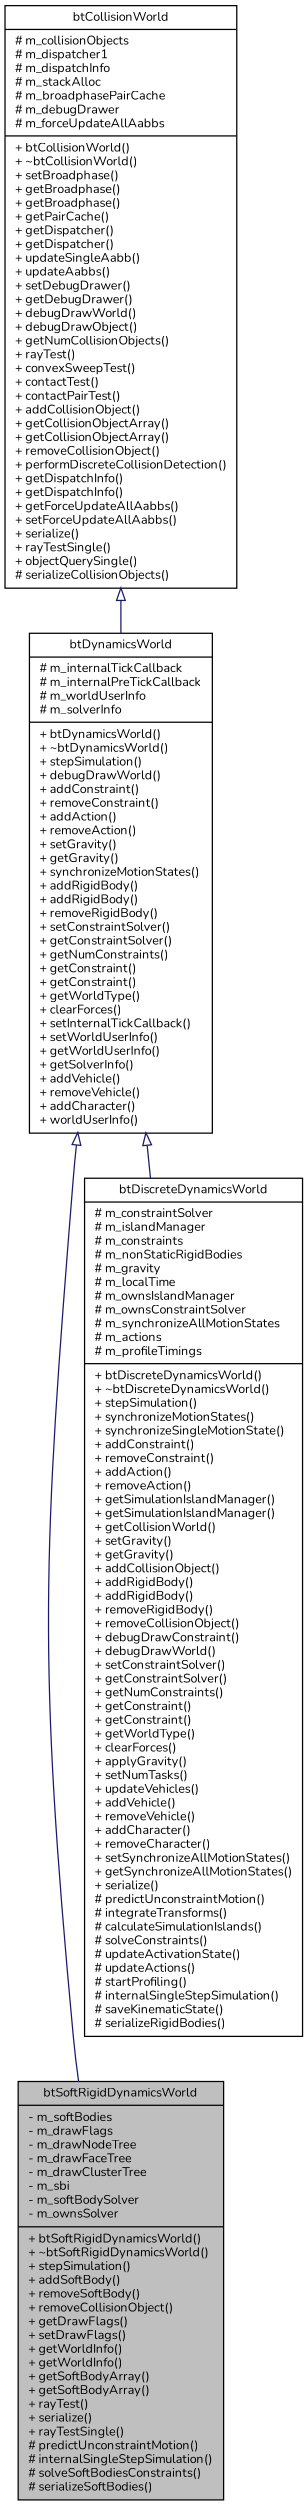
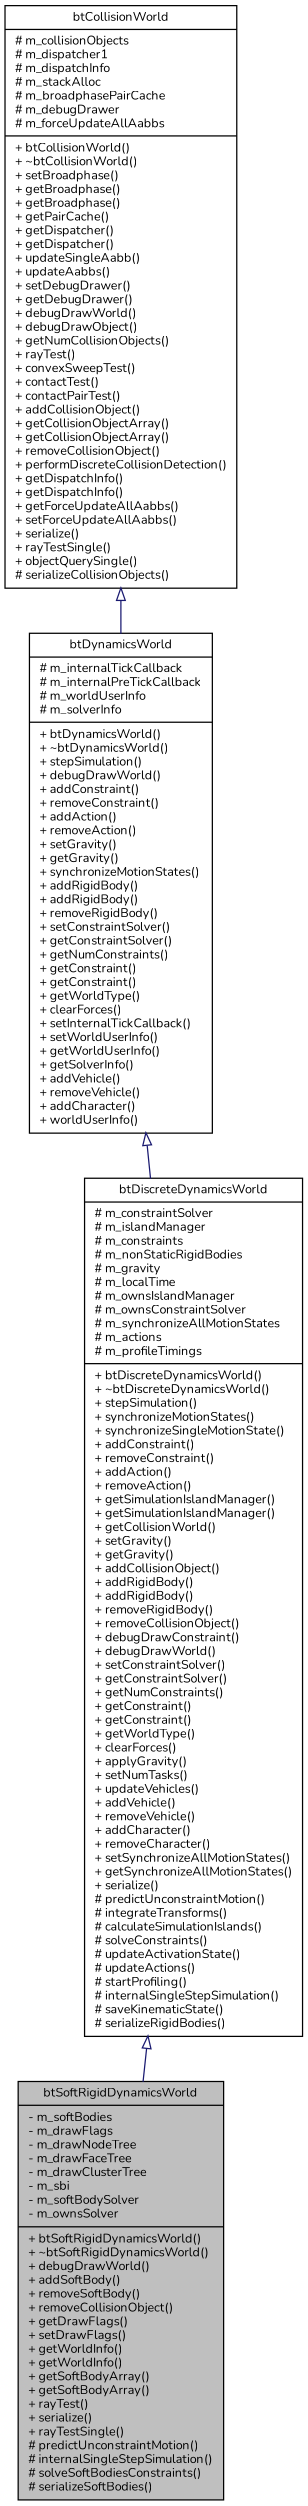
edge "btSoftRigidDynamicsWorld" -> "btDynamicsWorld": now "btSoftRigidDynamicsWorld" -> "btDiscreteDynamicsWorld"
node "btSoftRigidDynamicsWorld": text "+ stepSimulation()" -> "+ debugDrawWorld()"
